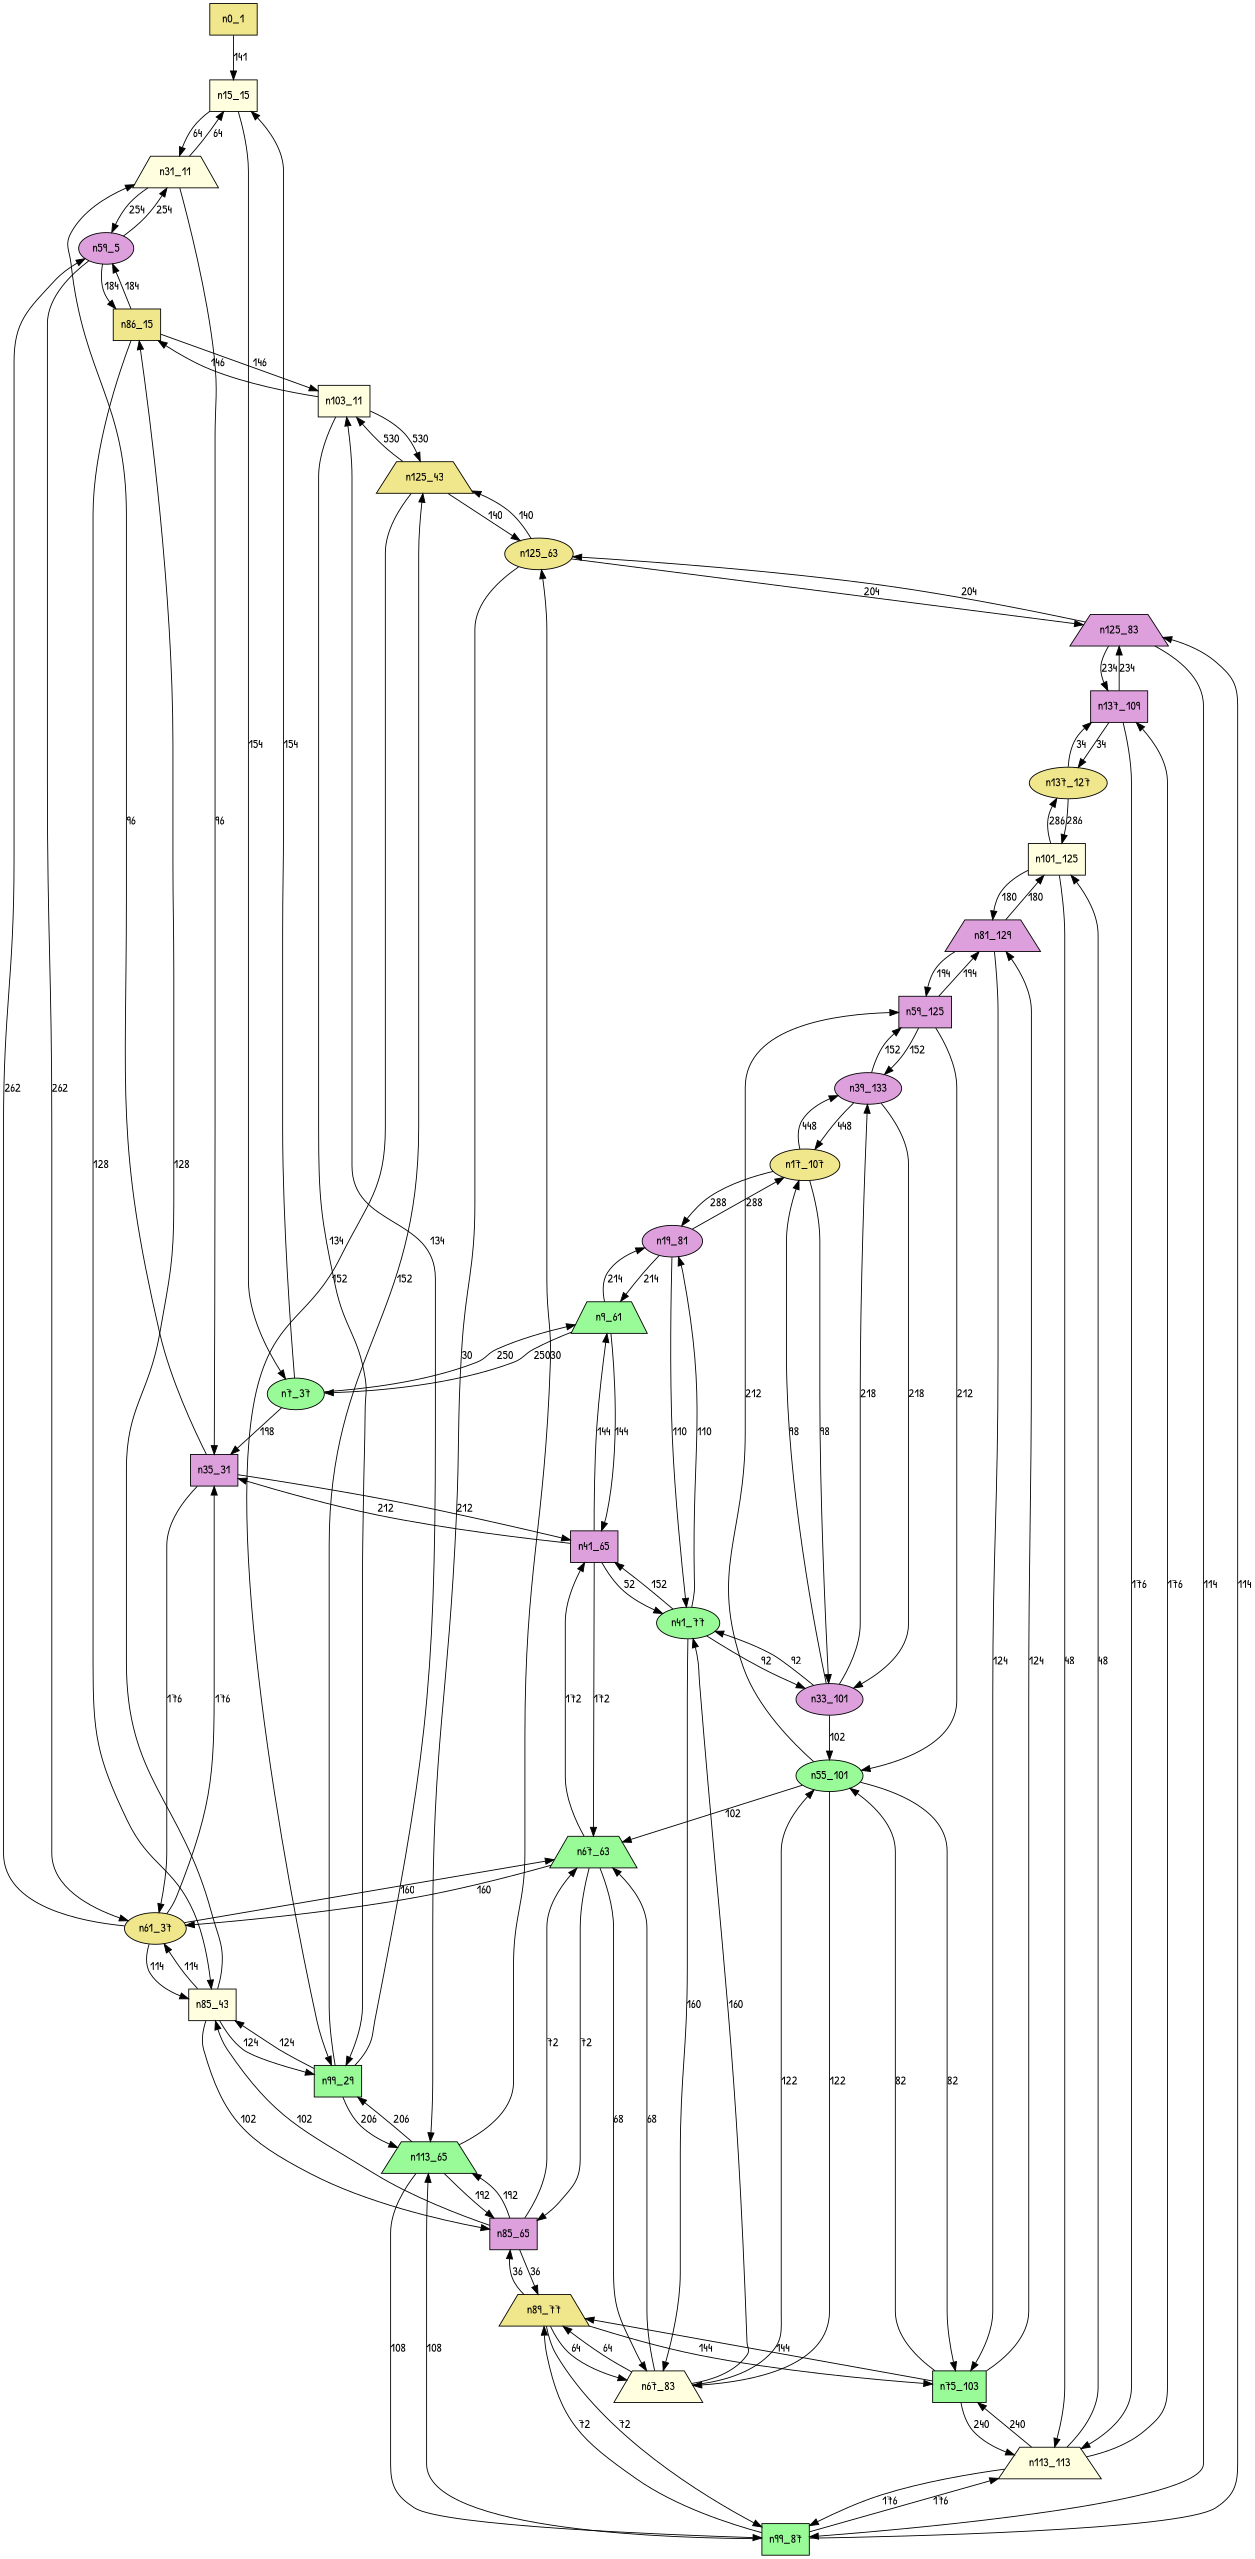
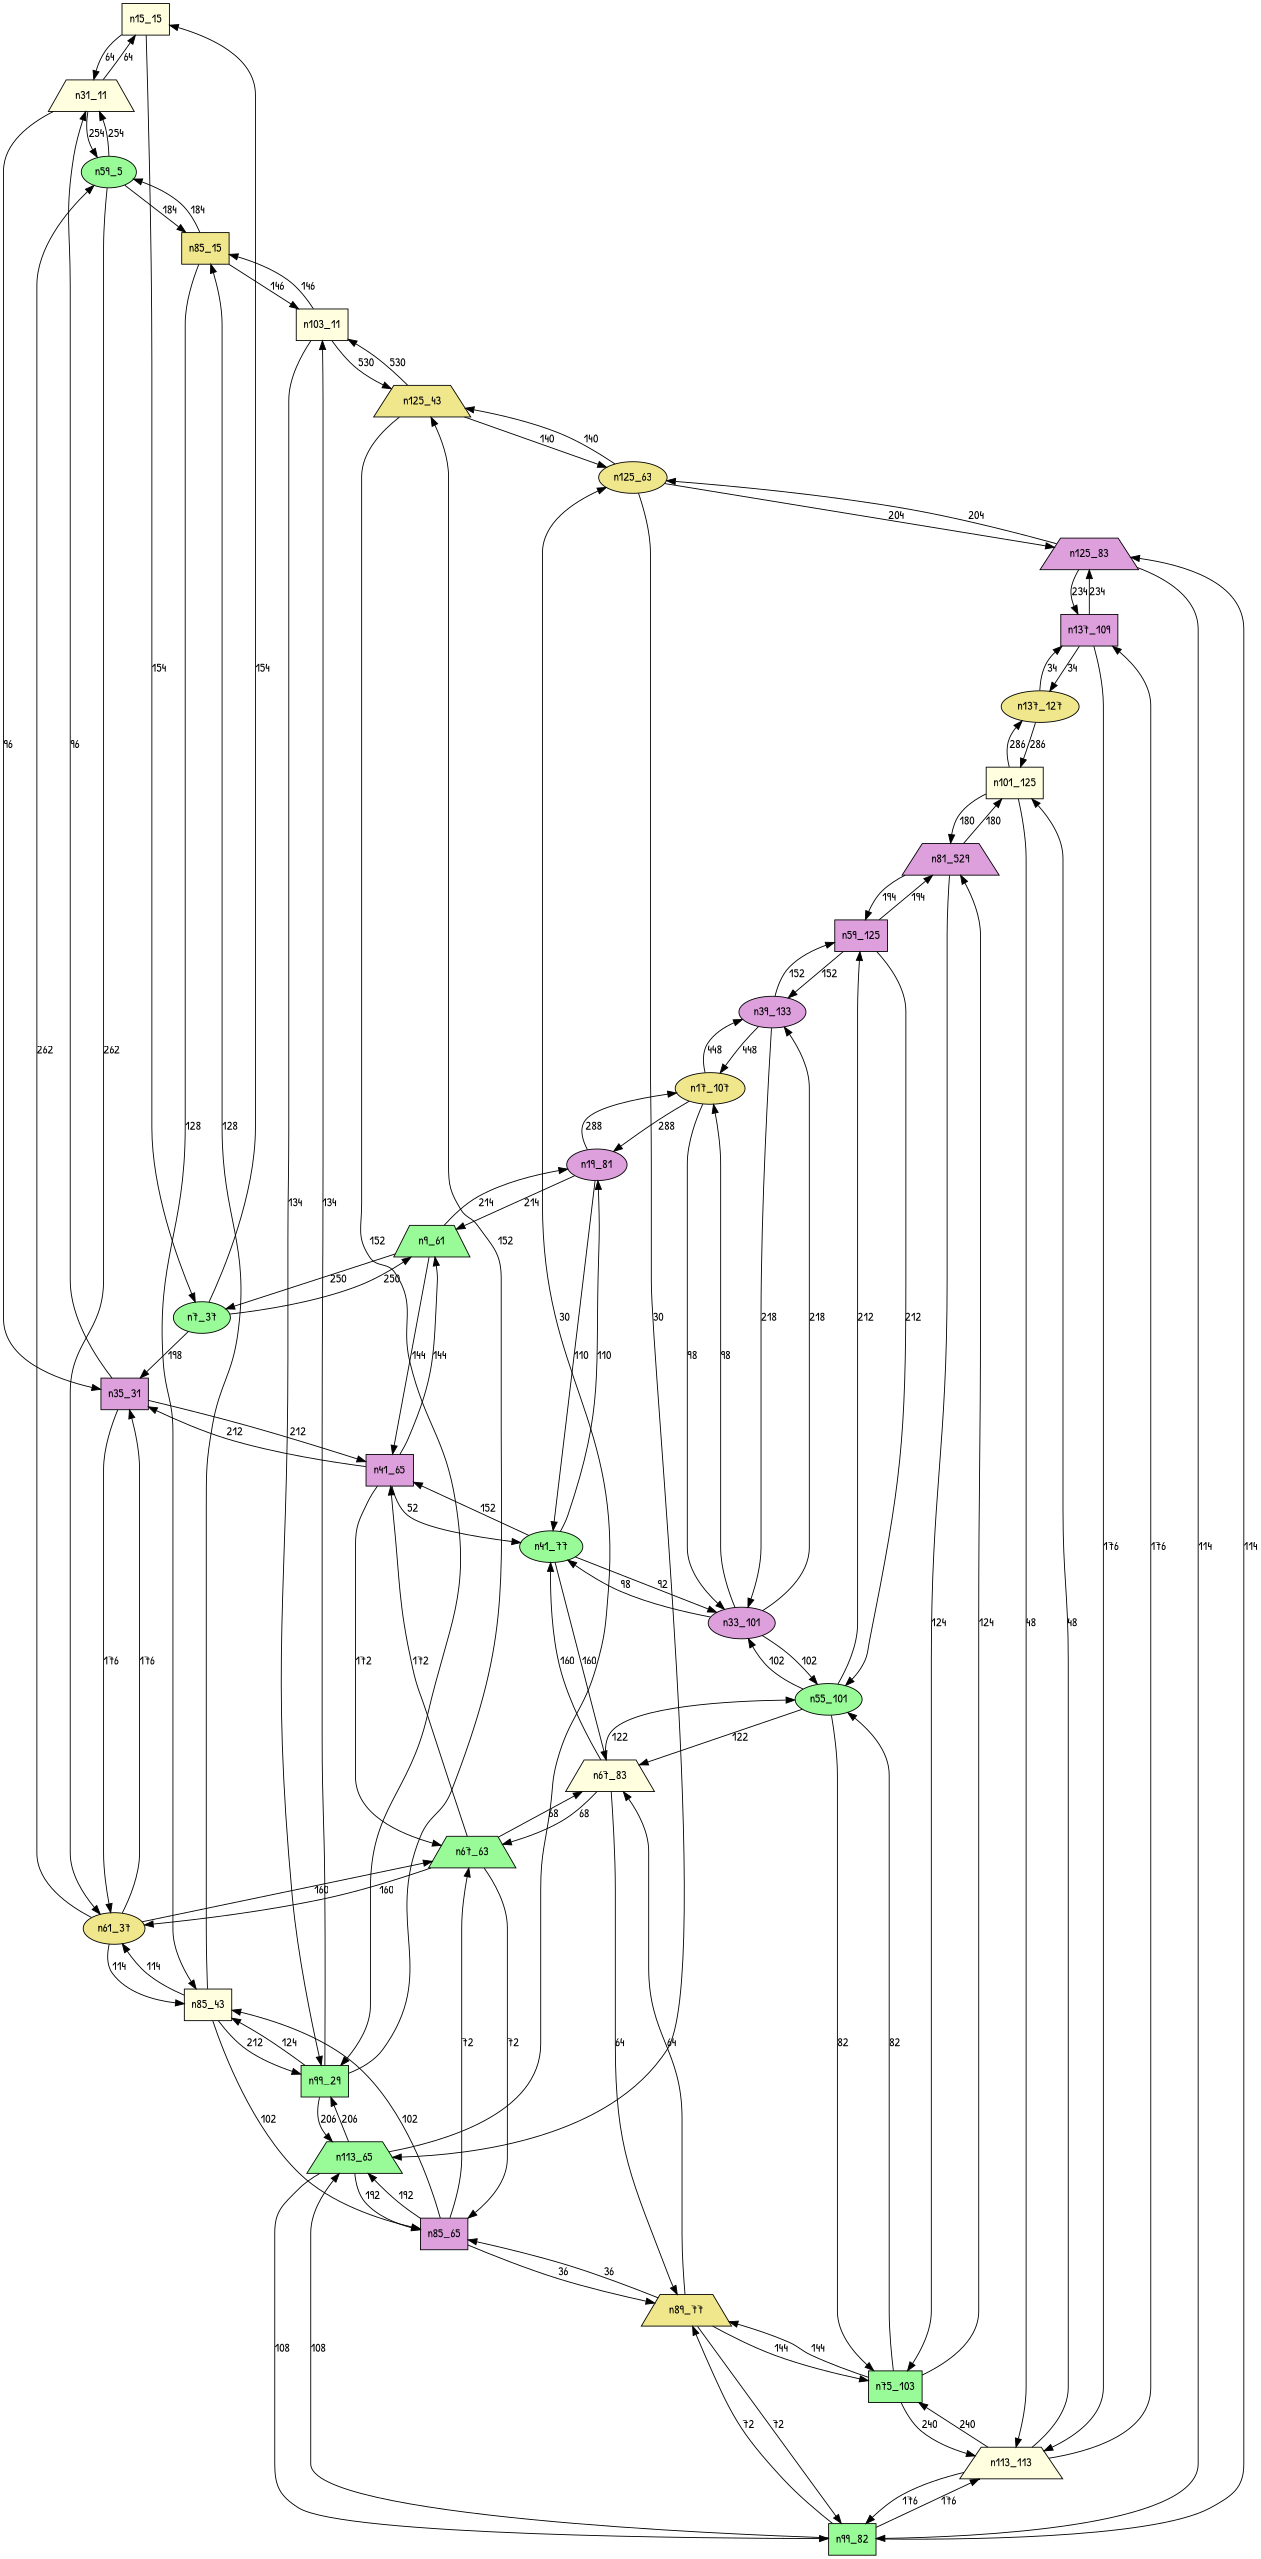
node "n0_1": removed
node "n59_5": fillcolor plum -> palegreen
node "n86_15": label "n86_15" -> "n85_15"
node "n81_129": label "n81_129" -> "n81_529"
edge "n33_101" -> "n41_77": label "92" -> "98"
edge "n55_101" -> "n67_63": now "n55_101" -> "n33_101"
edge "n85_43" -> "n99_29": label "124" -> "212"
node "n99_87": label "n99_87" -> "n99_82"
